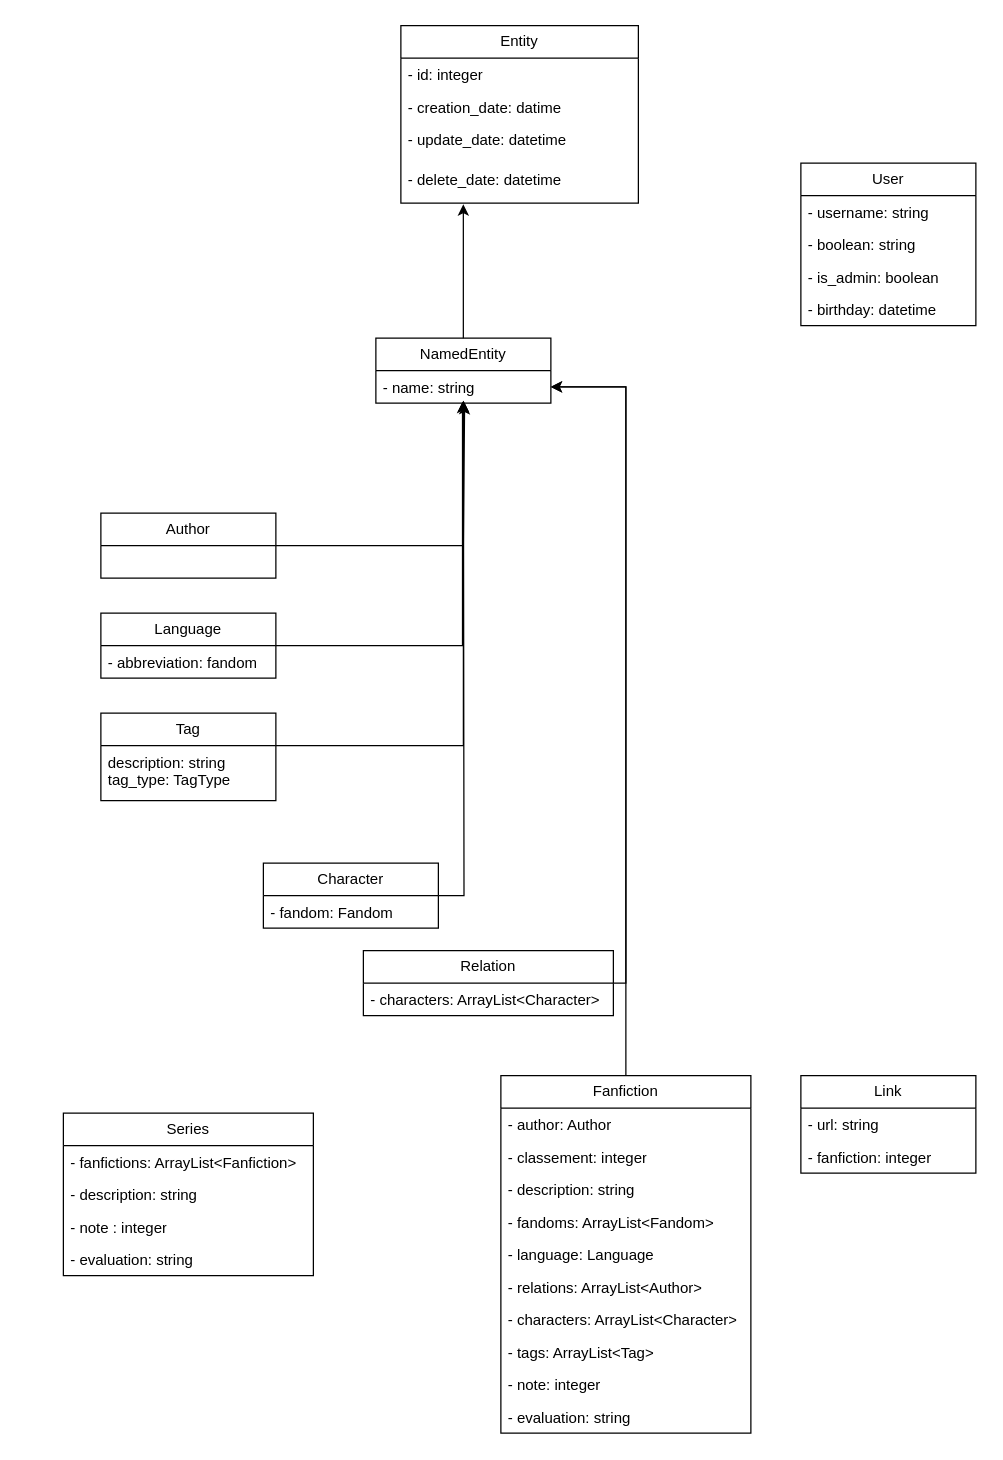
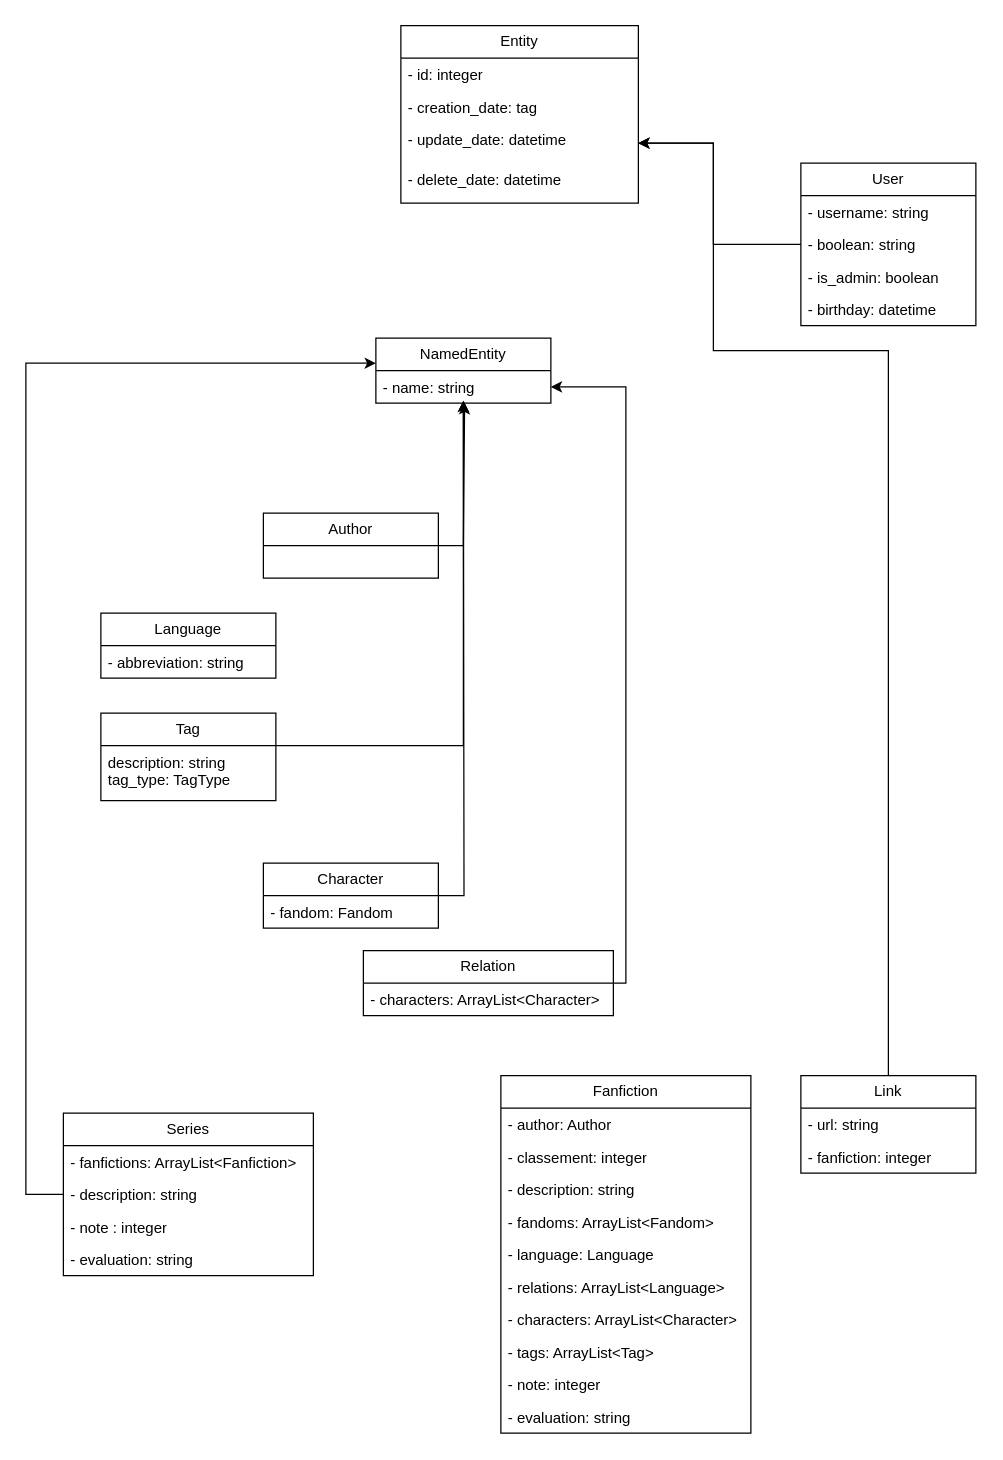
node "- creation_date: datime": label "- creation_date: datime" -> "- creation_date: tag"
edge "- boolean: string" -> "- update_date: datetime": added
edge "NamedEntity" -> "- delete_date: datetime": removed
node "Author": moved (188, 546) -> (351, 546)
edge "Link" -> "- update_date: datetime": added
edge "Series" -> "NamedEntity": added
edge "Language" -> "- name: string": removed
node "- abbreviation: fandom": label "- abbreviation: fandom" -> "- abbreviation: string"
edge "Fanfiction" -> "- name: string": removed
node "- relations: ArrayList<Author>": label "- relations: ArrayList<Author>" -> "- relations: ArrayList<Language>"
